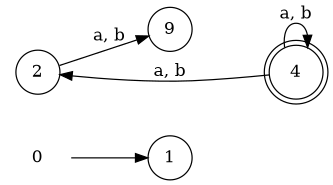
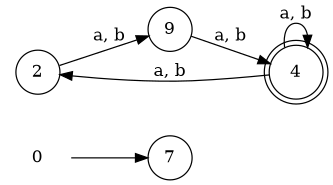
edge "9" -> "4": added, label "a, b"
node "1": label "1" -> "7"
